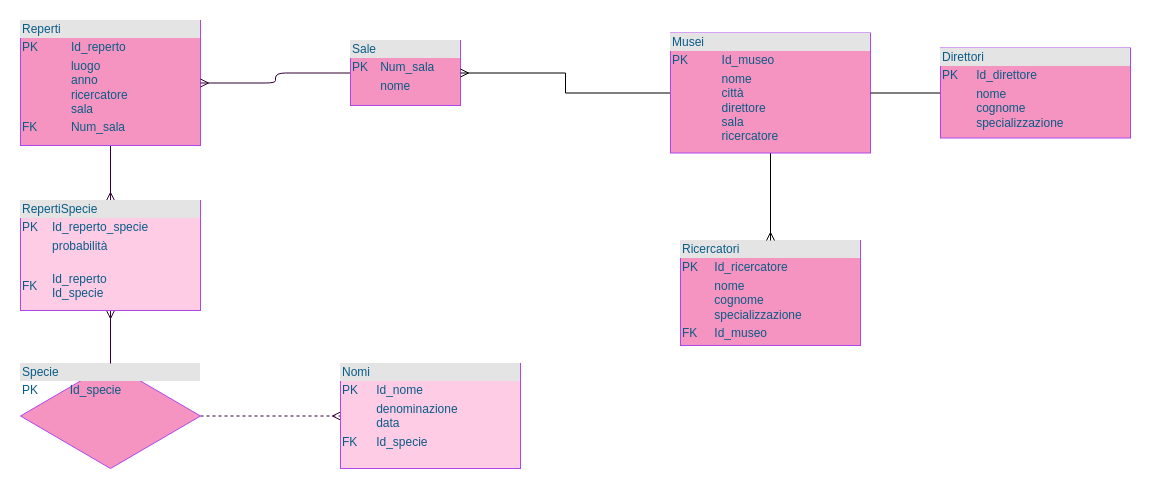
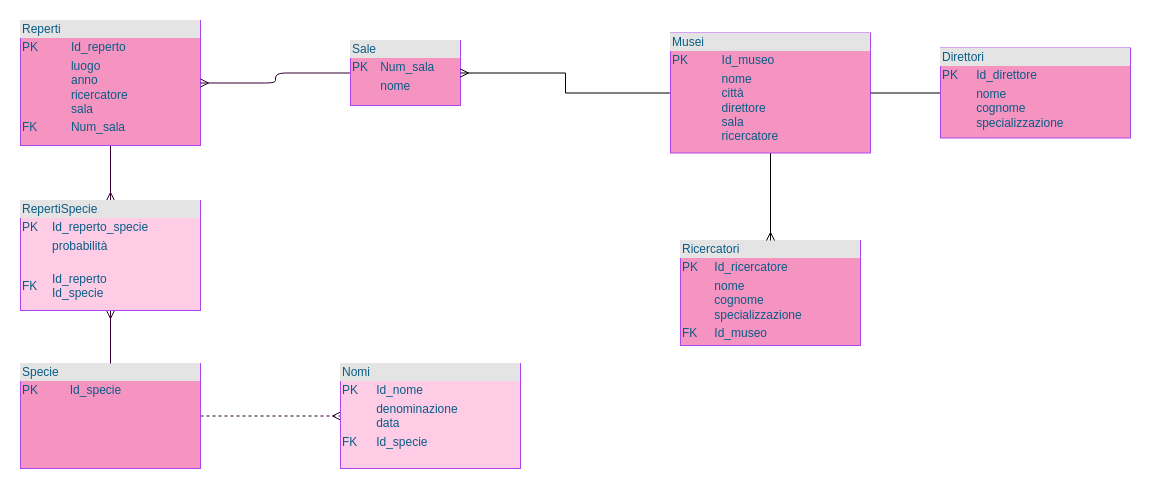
node "Specie PK Id_specie": shape diamond -> rectangle
